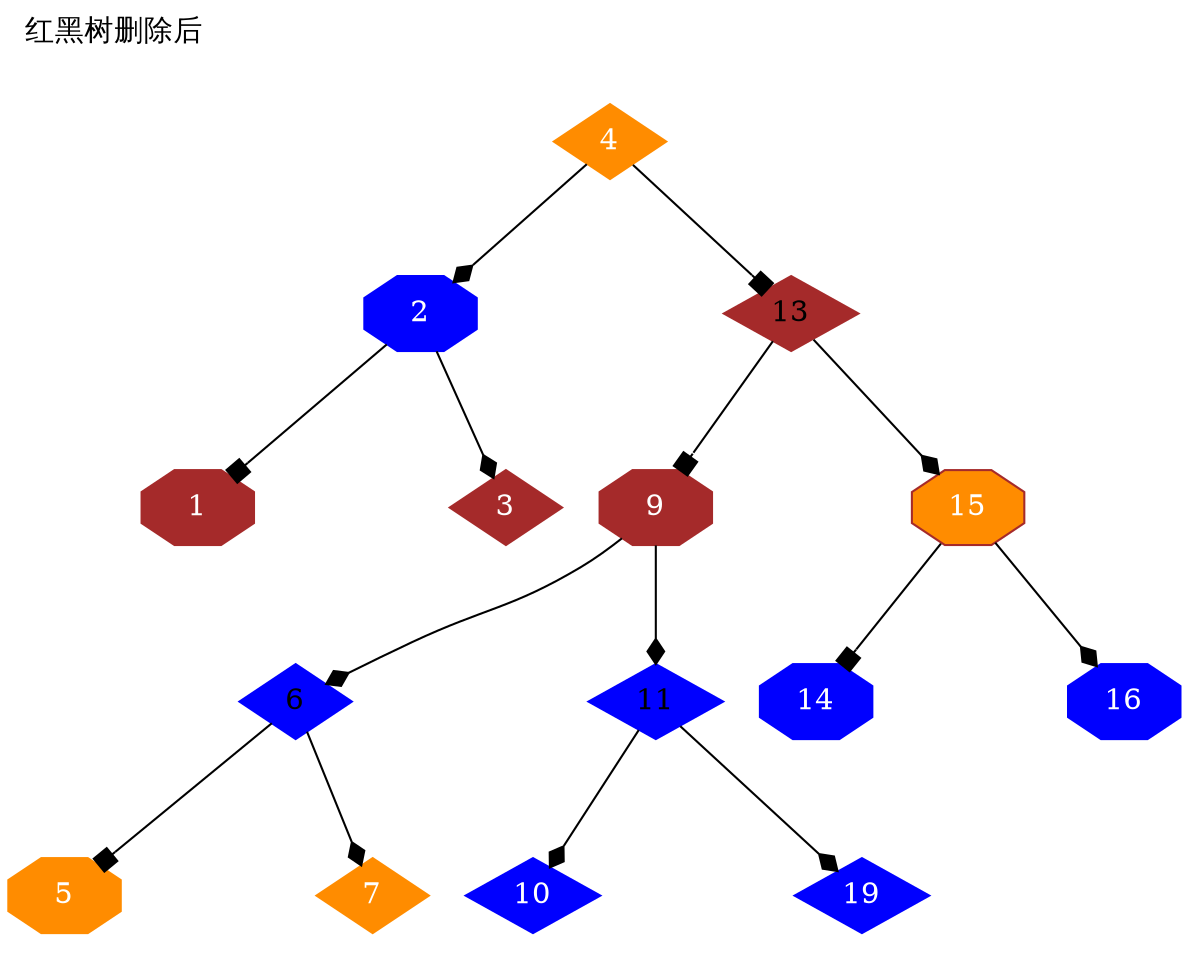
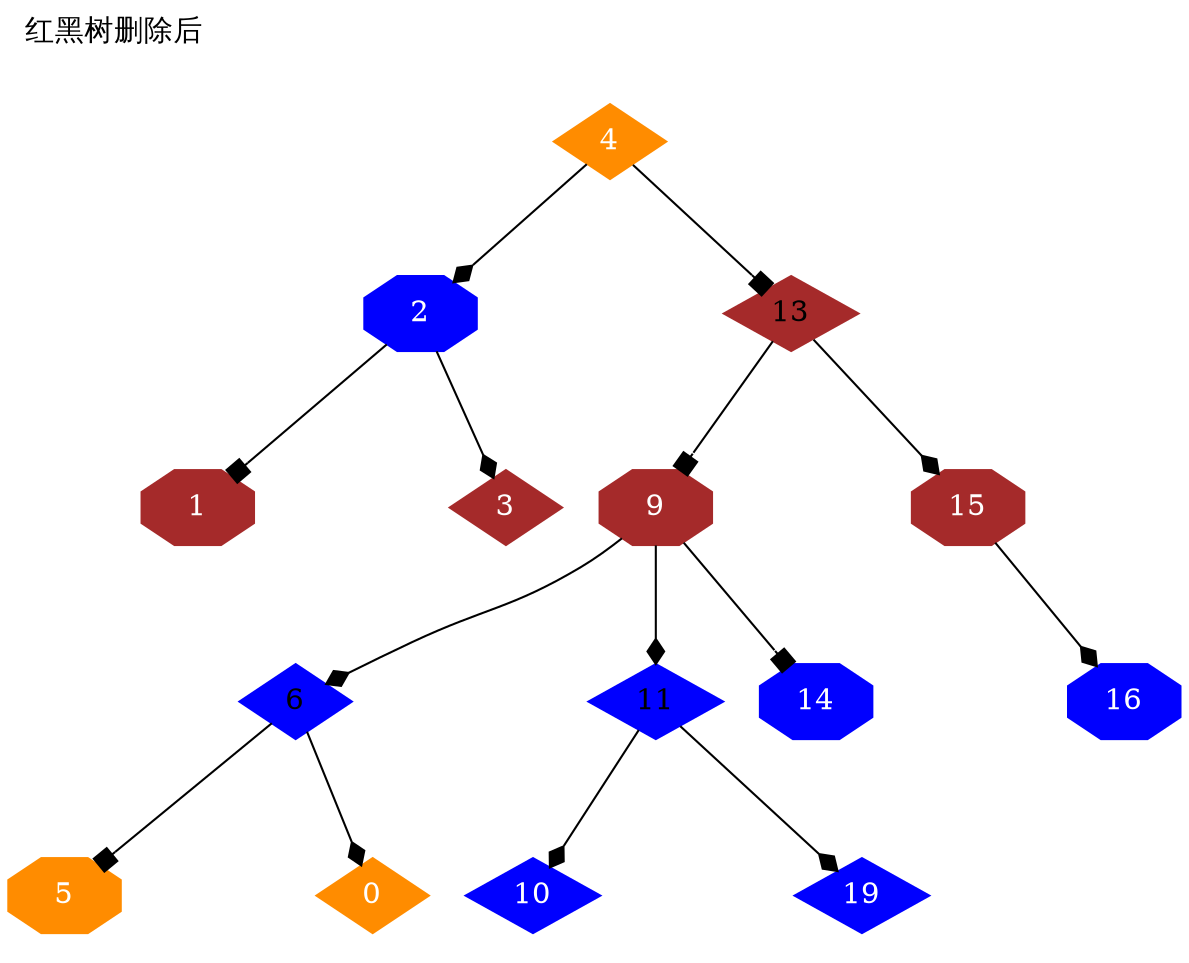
node "15": fillcolor darkorange -> brown
edge "15" -> "14": now "9" -> "14"
node "7": label "7" -> "0"
